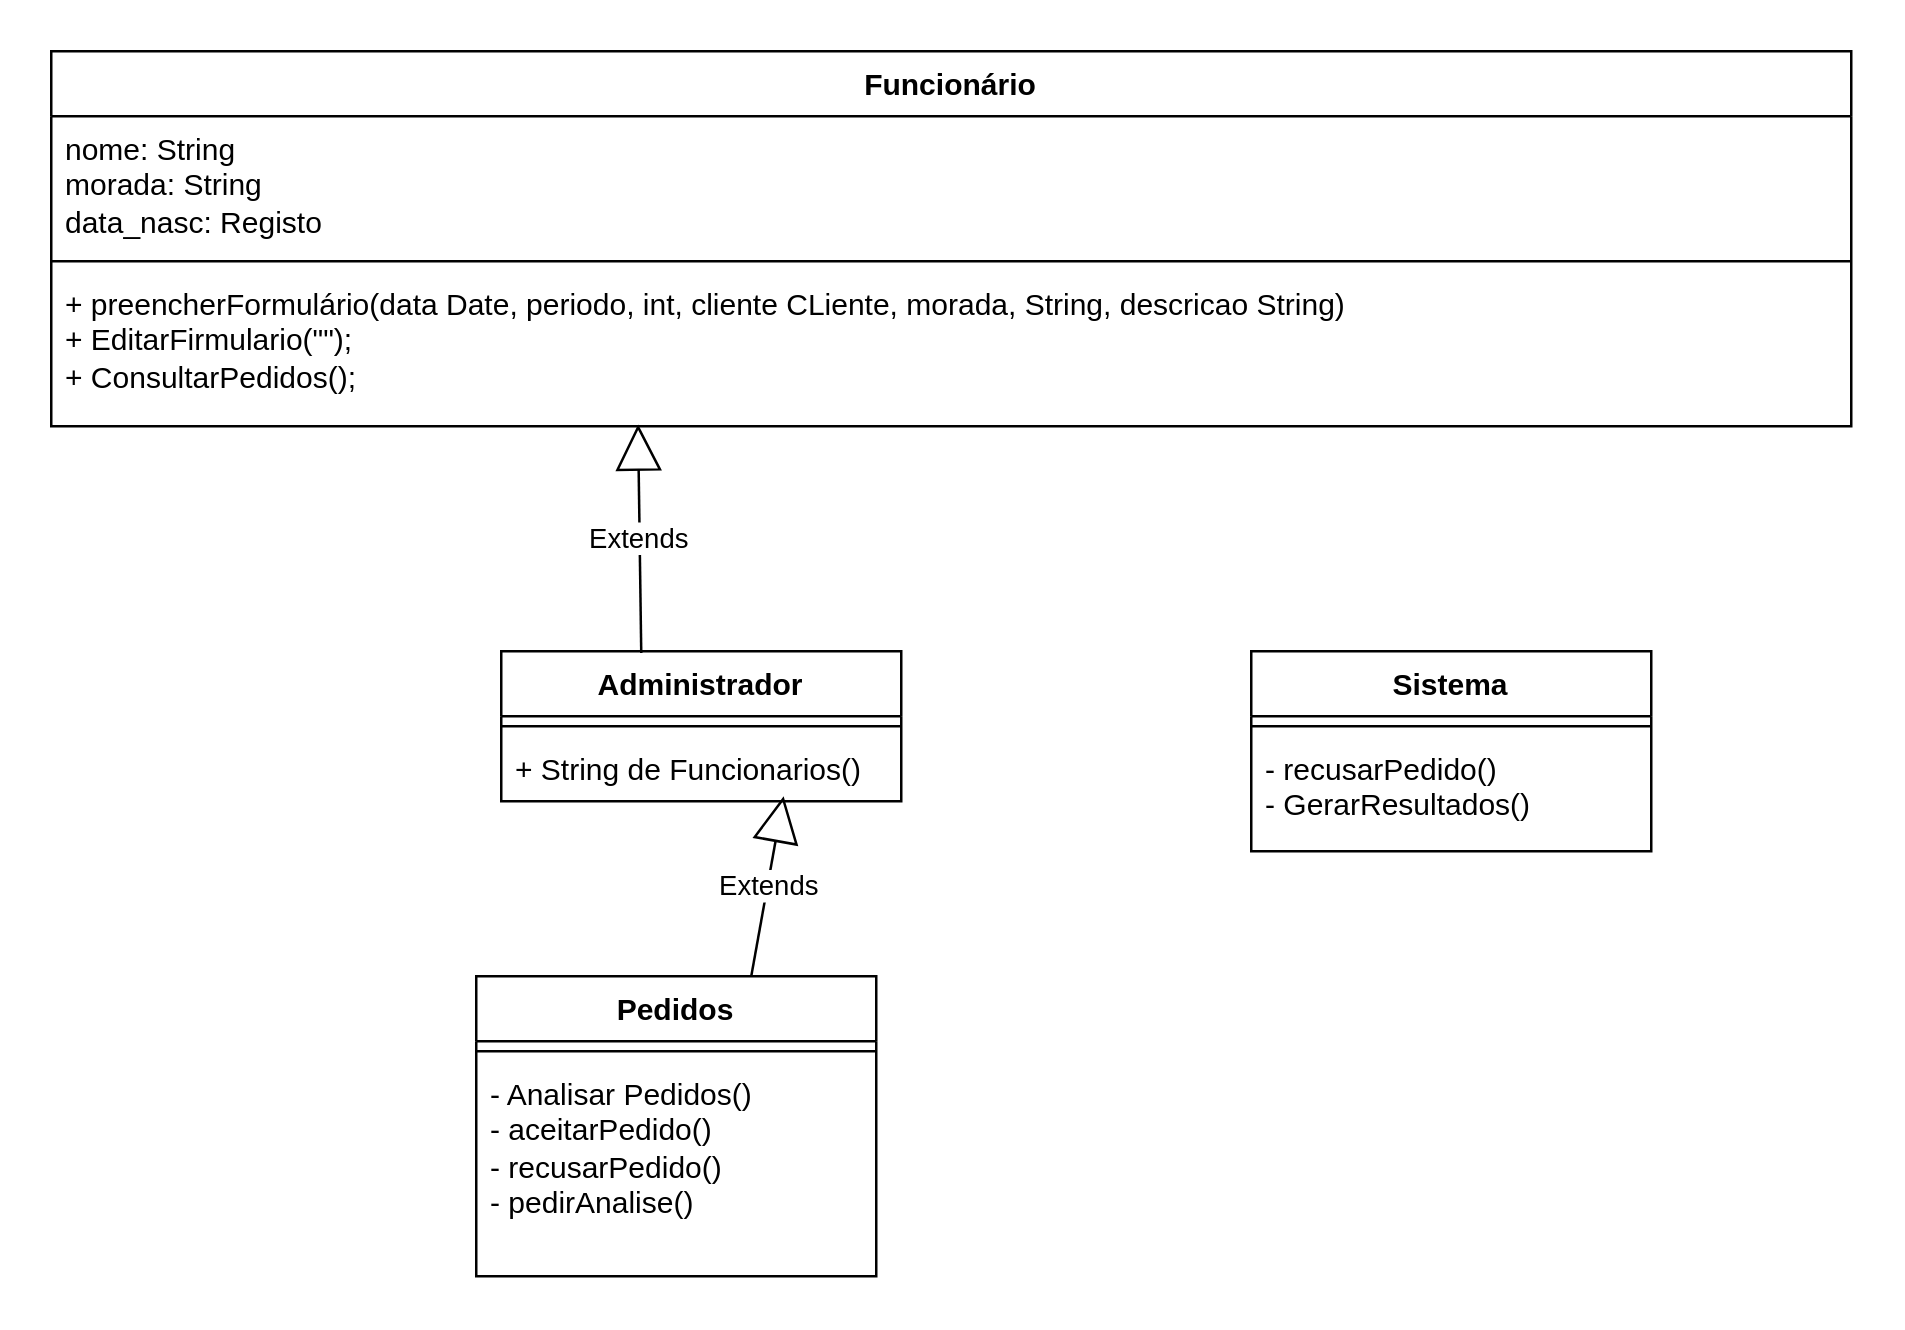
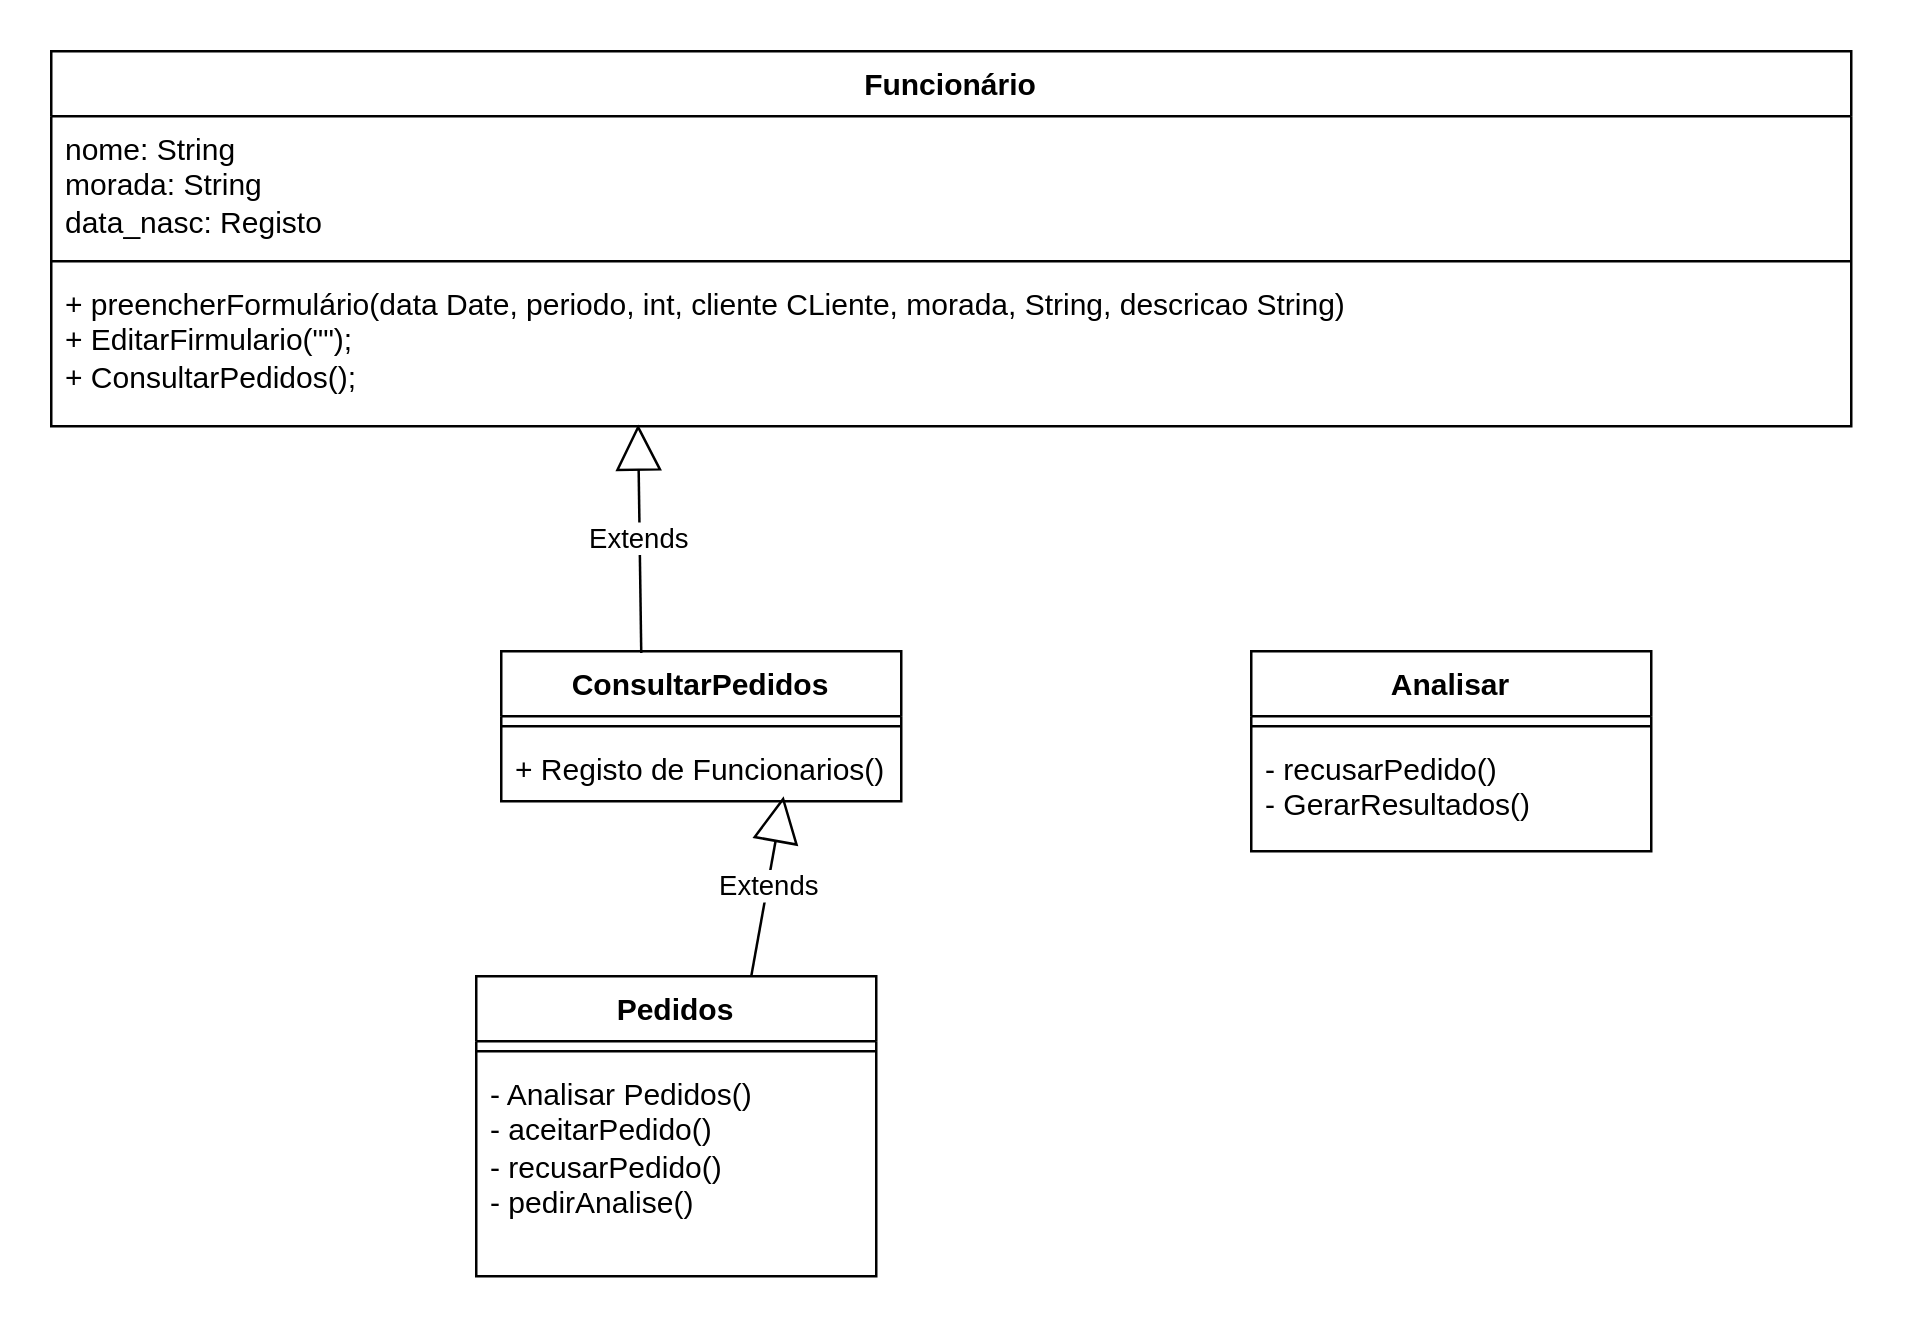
node "Administrador": label "Administrador" -> "ConsultarPedidos"
node "Sistema": label "Sistema" -> "Analisar"
node "+ String de Funcionarios()": label "+ String de Funcionarios()" -> "+ Registo de Funcionarios()"
